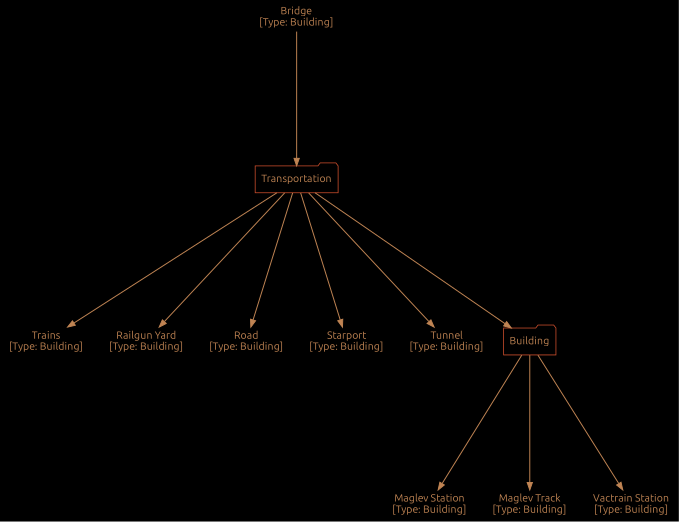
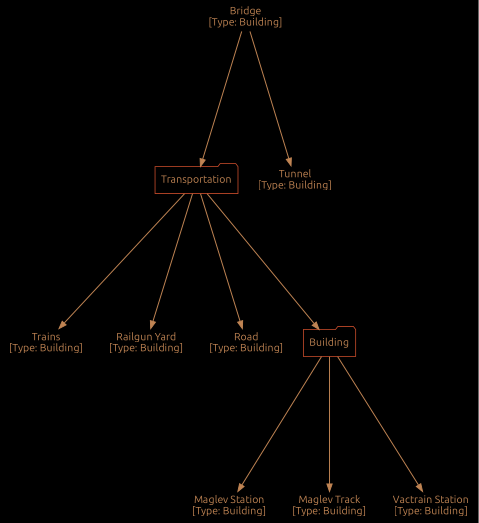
edge "Transportation" -> "Tunnel [Type: Building]": now "Bridge [Type: Building]" -> "Tunnel [Type: Building]"
node "Starport [Type: Building]": removed
